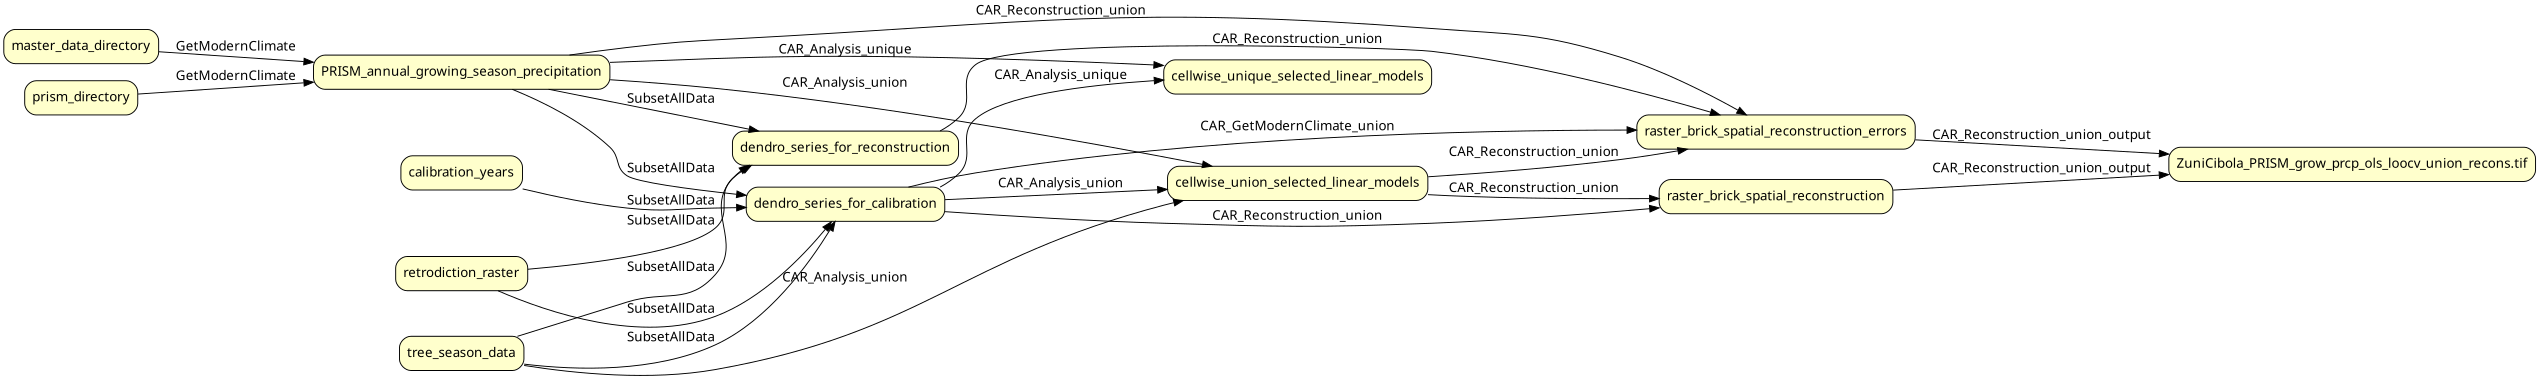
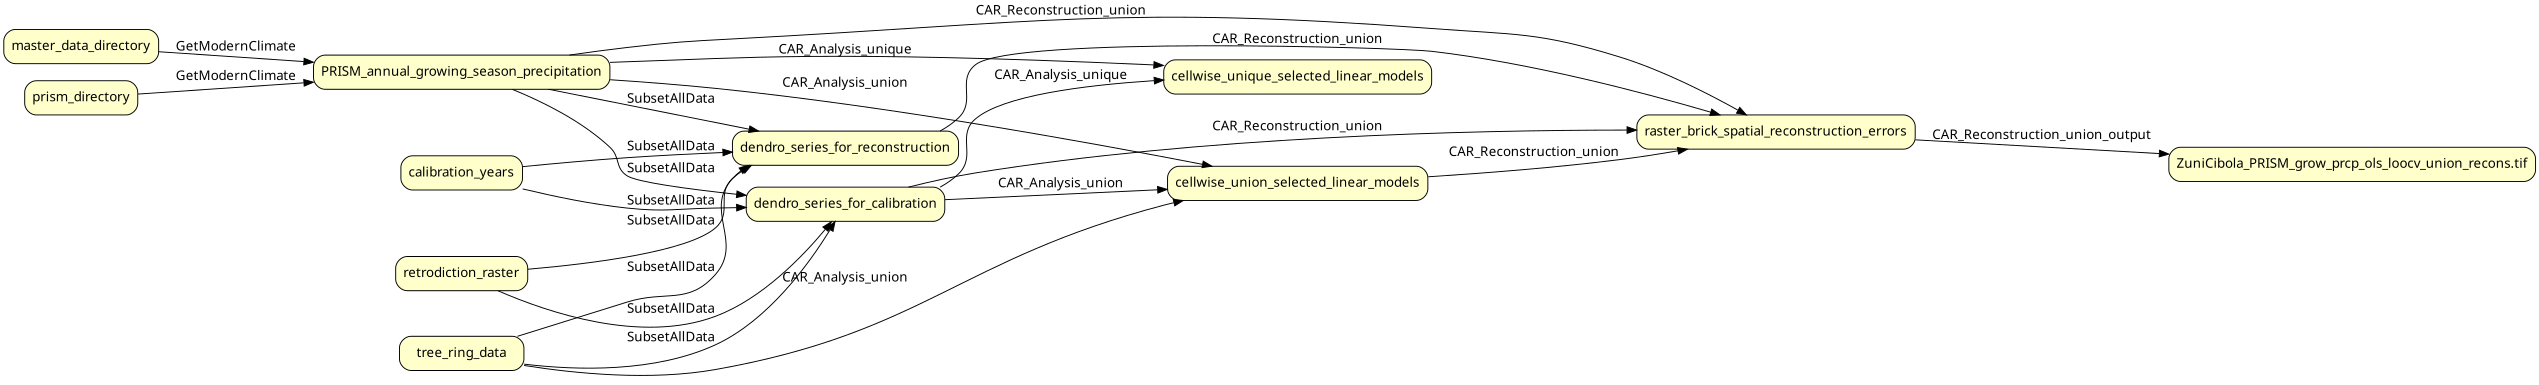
edge "dendro_series_for_calibration" -> "raster_brick_spatial_reconstruction_errors": label "CAR_GetModernClimate_union" -> "CAR_Reconstruction_union"
edge "calibration_years" -> "dendro_series_for_reconstruction": added, label "SubsetAllData"
node "raster_brick_spatial_reconstruction": removed
node "tree_season_data": label "tree_season_data" -> "tree_ring_data"
